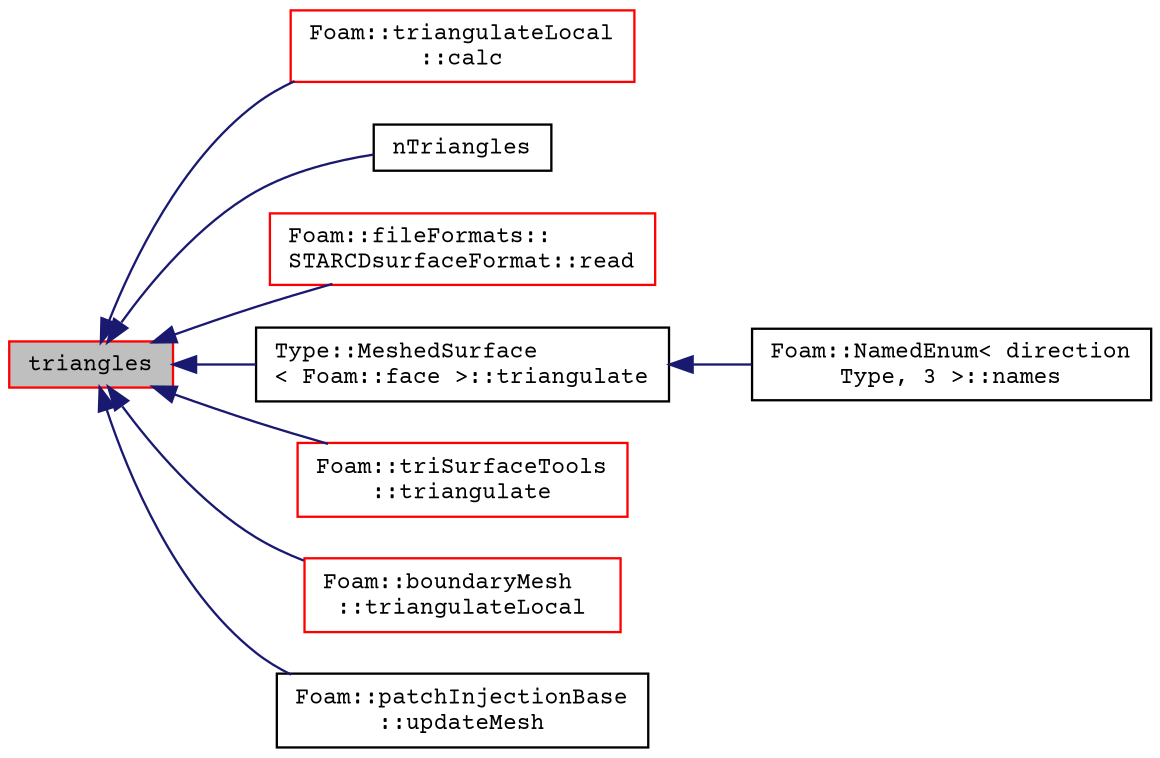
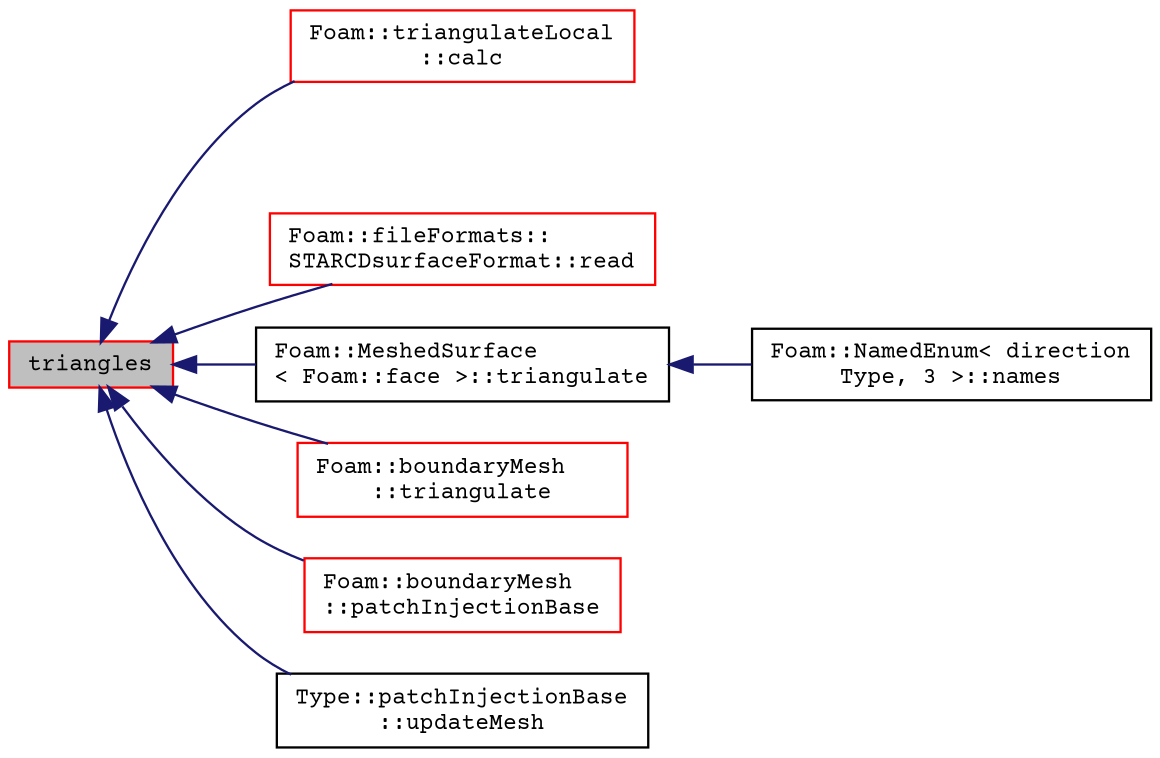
node "nTriangles": removed
node "Type::MeshedSurface < Foam::face >::triangulate": label "Type::MeshedSurface < Foam::face >::triangulate" -> "Foam::MeshedSurface < Foam::face >::triangulate"
node "Foam::triSurfaceTools ::triangulate": label "Foam::triSurfaceTools ::triangulate" -> "Foam::boundaryMesh ::triangulate"
node "Foam::boundaryMesh ::triangulateLocal": label "Foam::boundaryMesh ::triangulateLocal" -> "Foam::boundaryMesh ::patchInjectionBase"
node "Foam::patchInjectionBase ::updateMesh": label "Foam::patchInjectionBase ::updateMesh" -> "Type::patchInjectionBase ::updateMesh"
